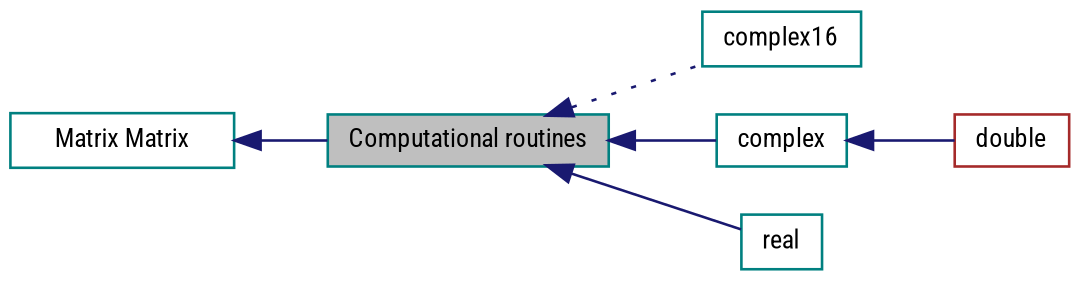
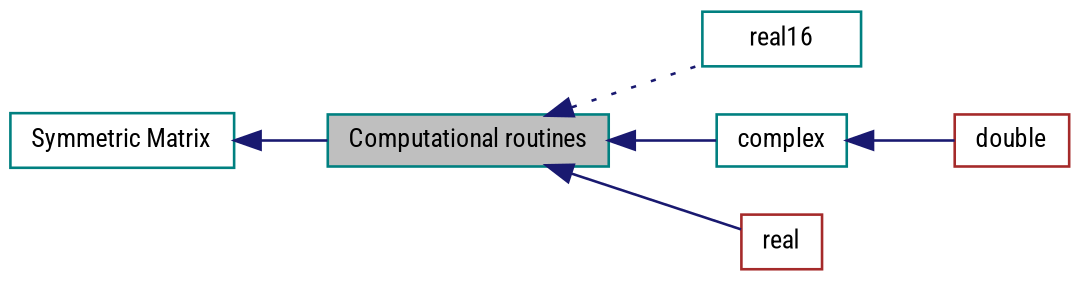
node "complex16": label "complex16" -> "real16"
node "Matrix Matrix": label "Matrix Matrix" -> "Symmetric Matrix"
node "real": color teal -> brown
